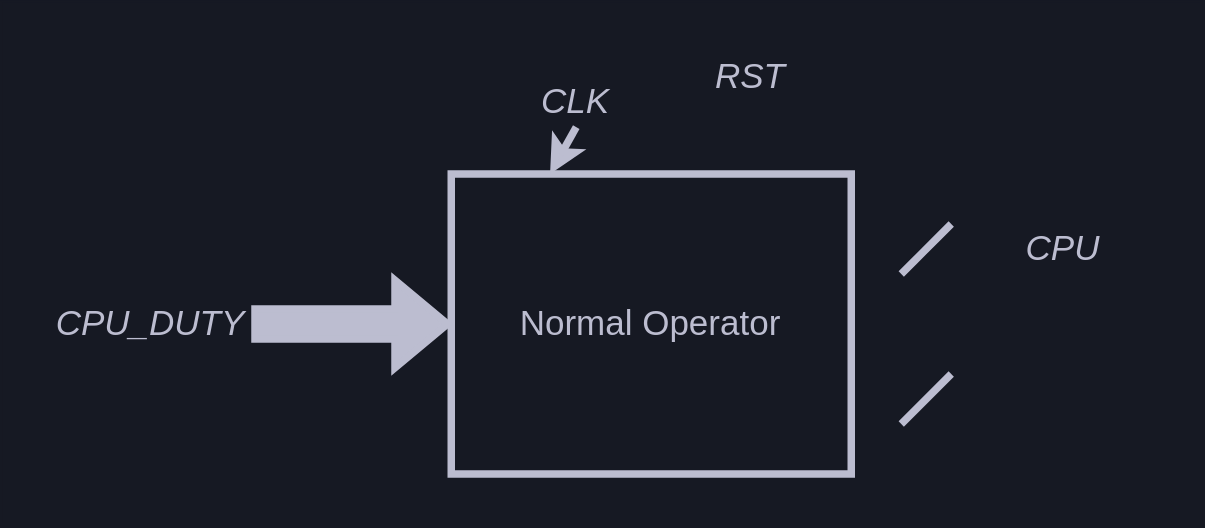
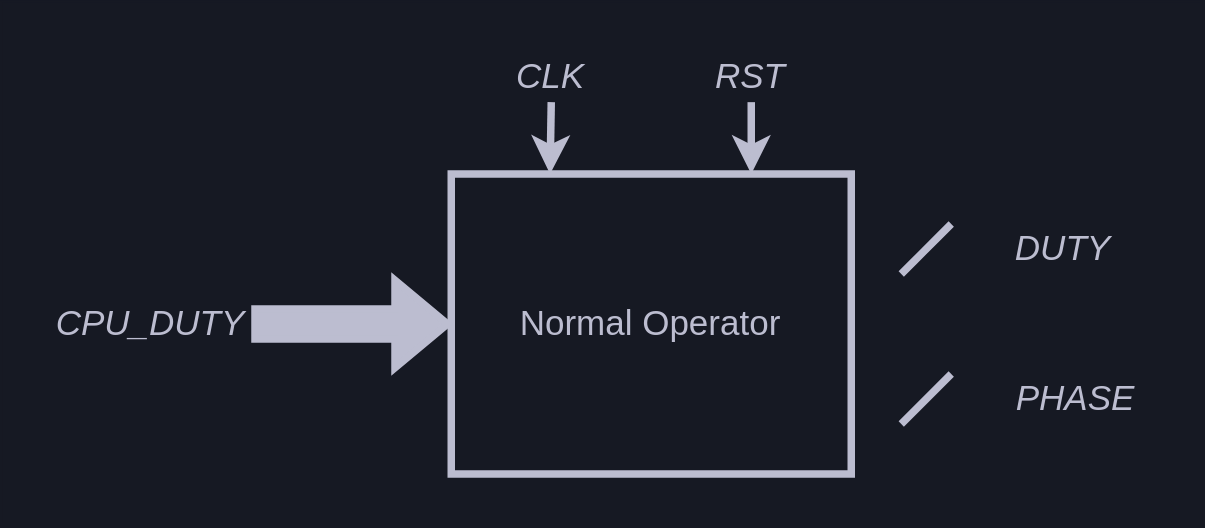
node "CLK": moved (576, 102) -> (551, 77)
edge "RST" -> "Normal Operator": added
node "CPU": label "CPU" -> "DUTY"
node "PHASE": added
